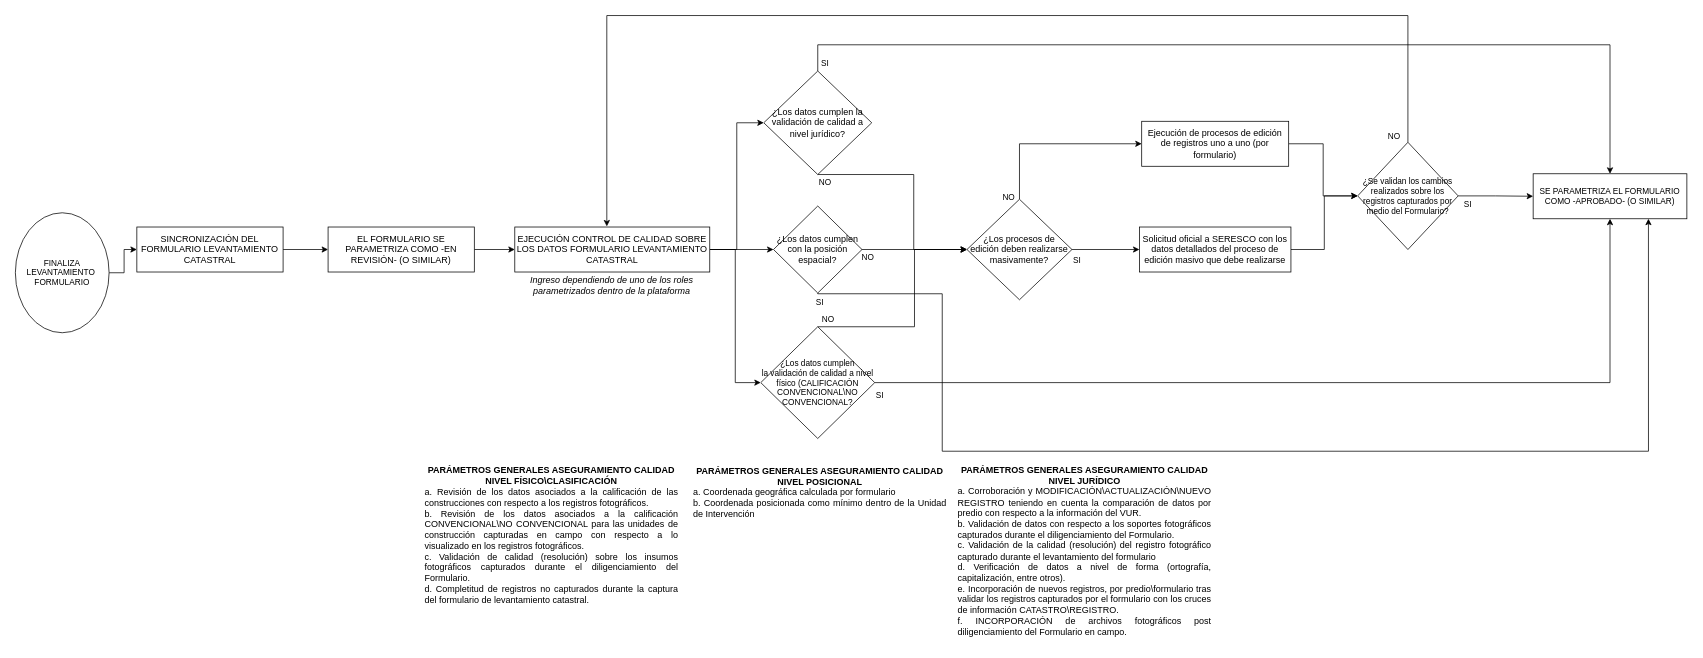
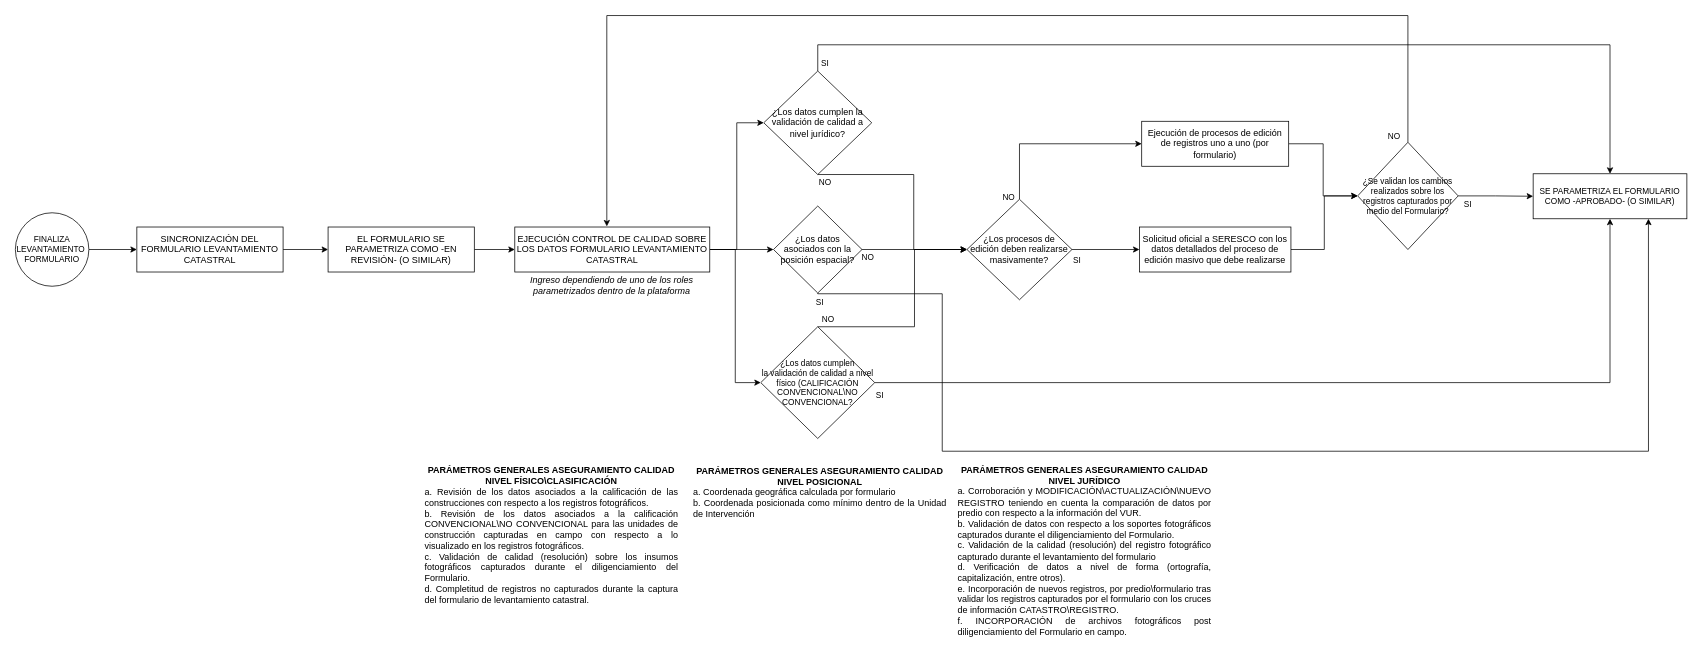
node "¿Los datos cumplen con la posición espacial?": label "¿Los datos cumplen con la posición espacial?" -> "¿Los datos asociados con la posición espacial?"
node "FINALIZA LEVANTAMIENTO FORMULARIO": size 94x120 -> 74x74
